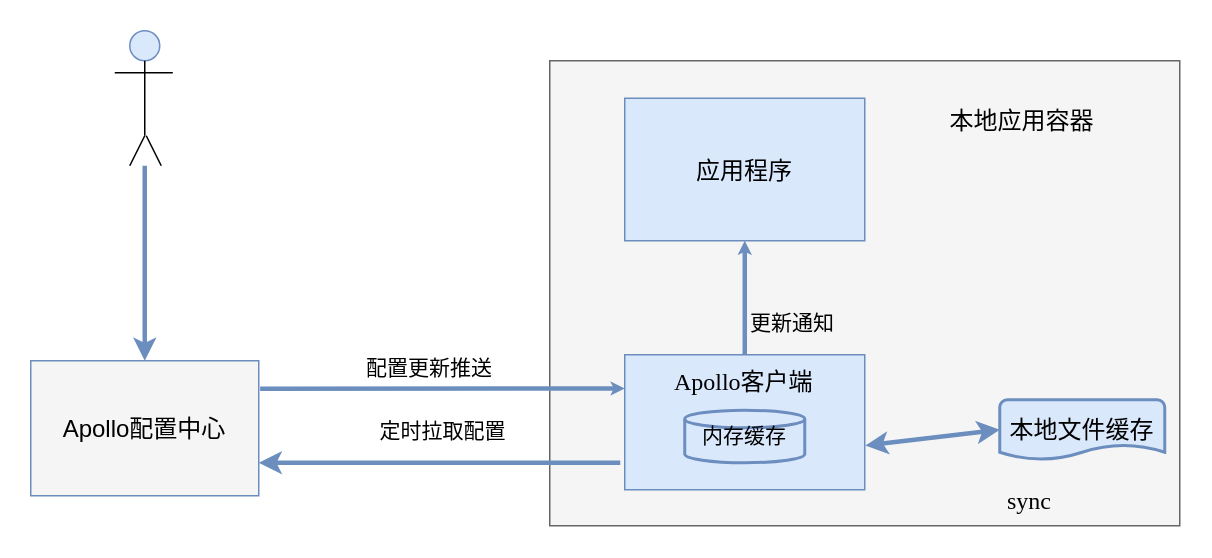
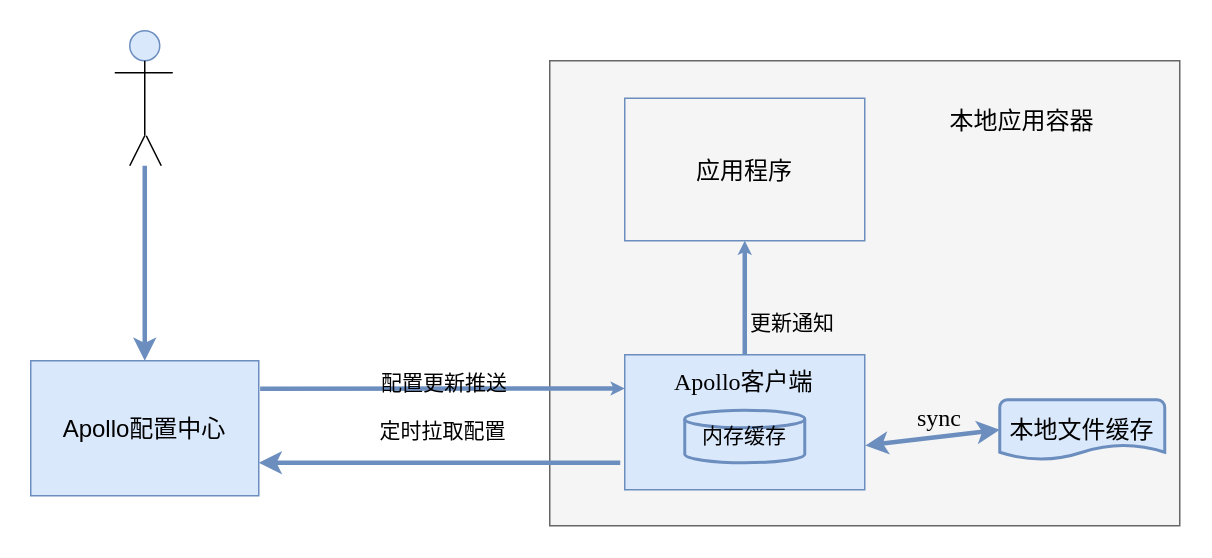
node "应用程序": fillcolor #dae8fc -> #f5f5f5
node "配置更新推送": moved (430, 370) -> (445, 385)
node "Apollo配置中心": fillcolor #f5f5f5 -> #dae8fc
node "sync": moved (1030, 500) -> (940, 418)
